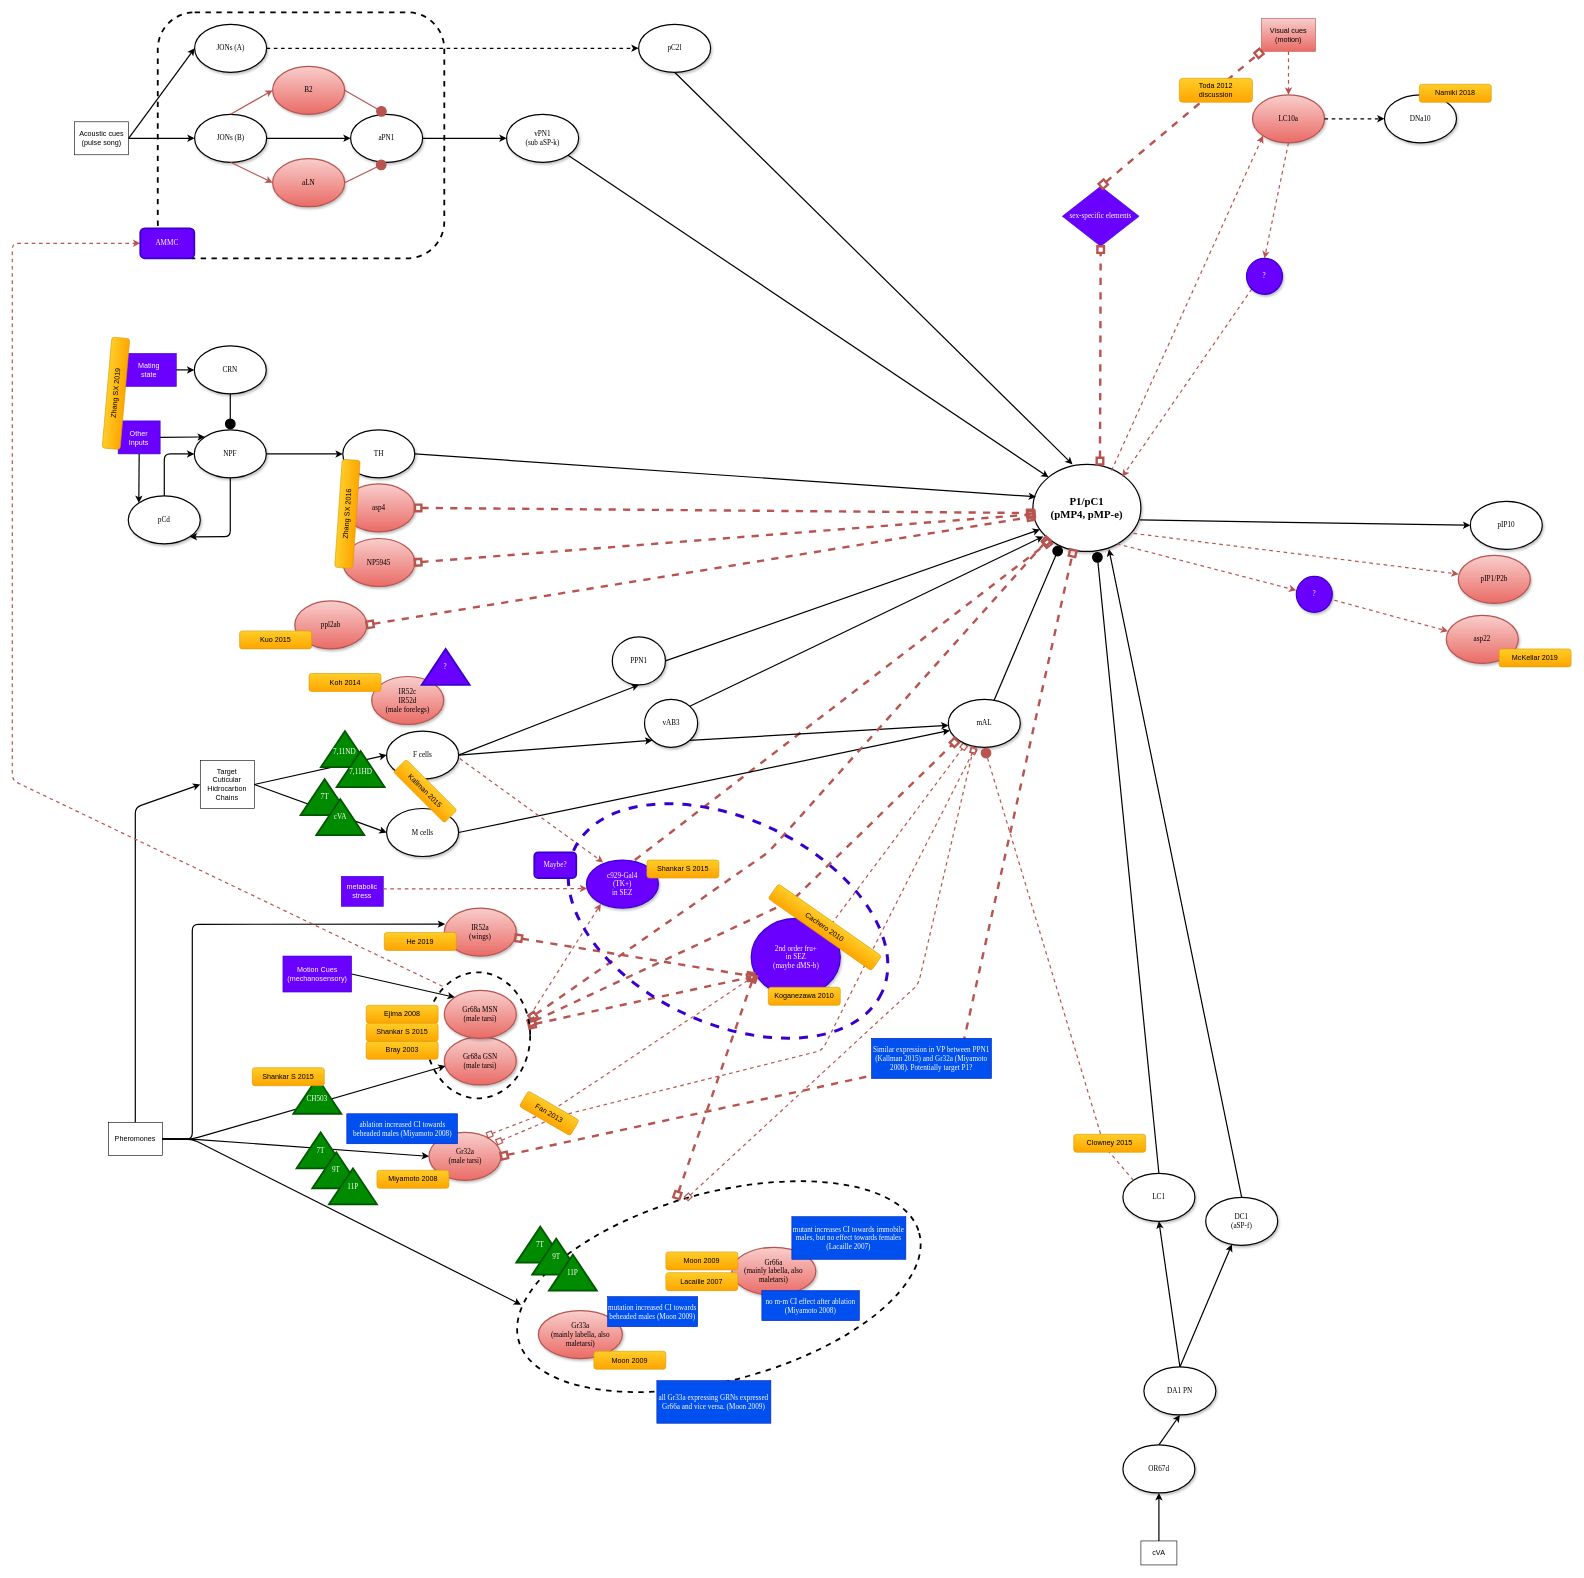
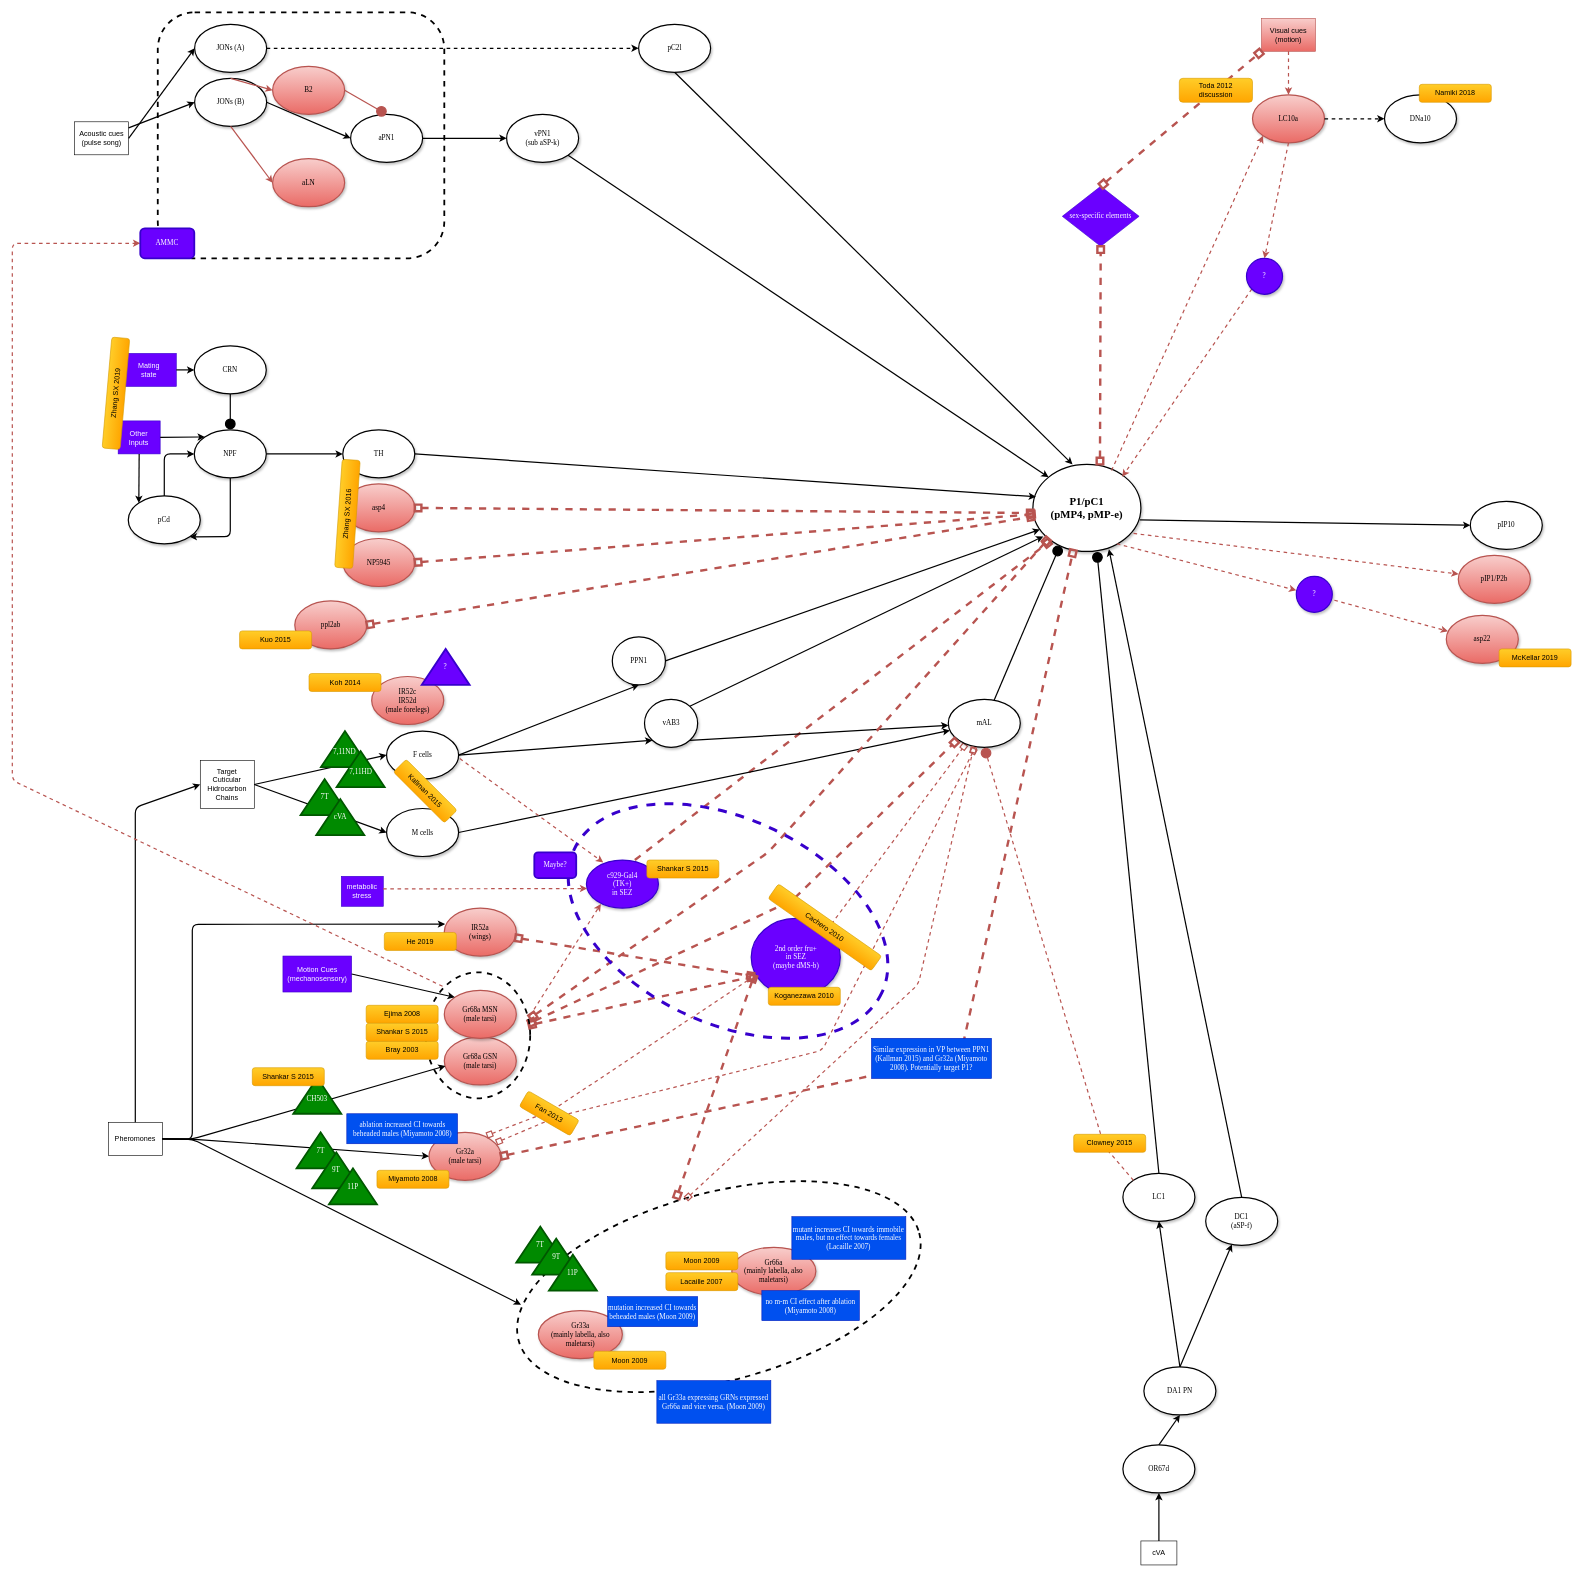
node "JONs (B)": moved (231, 138) -> (231, 102)
edge "aLN" -> "aPN1": removed
